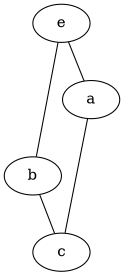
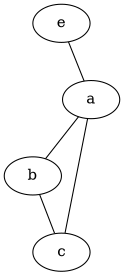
edge "e" -- "b": now "a" -- "b"
